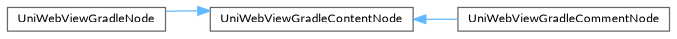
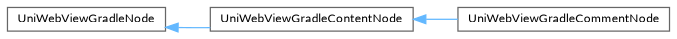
edge "UniWebViewGradleNode" -> "UniWebViewGradleContentNode": reversed
